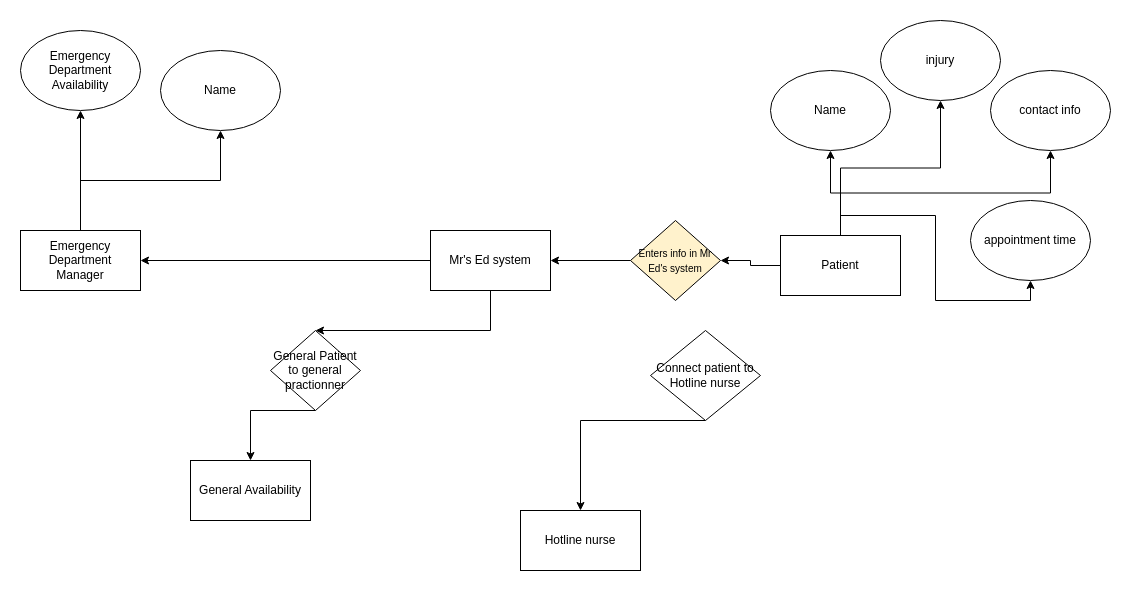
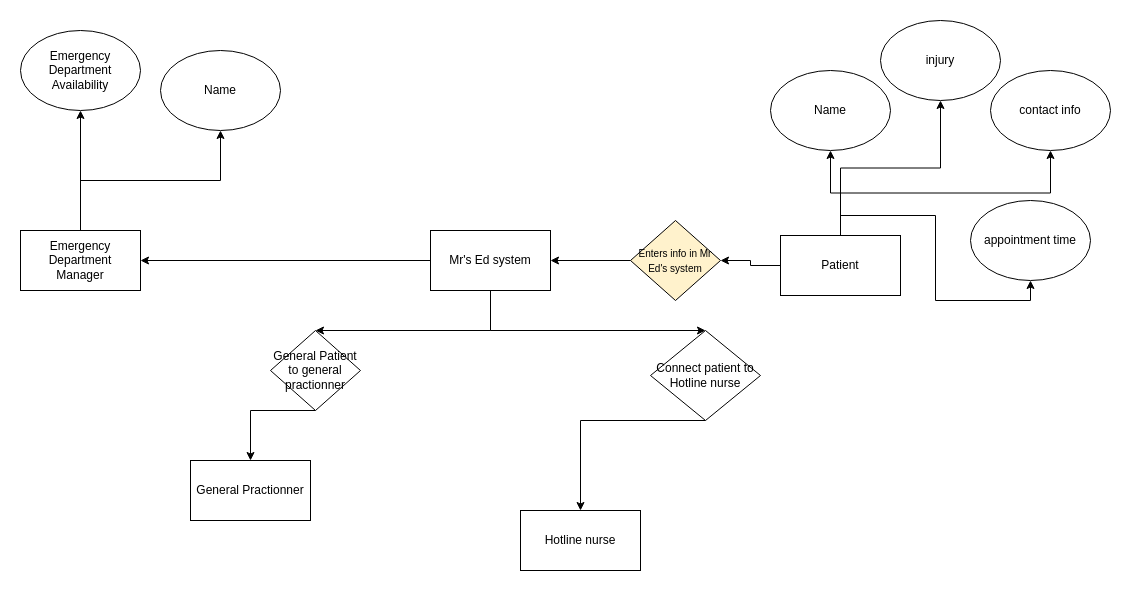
edge "Mr's Ed system" -> "Connect patient to Hotline nurse": added
node "General Availability": label "General Availability" -> "General Practionner"
